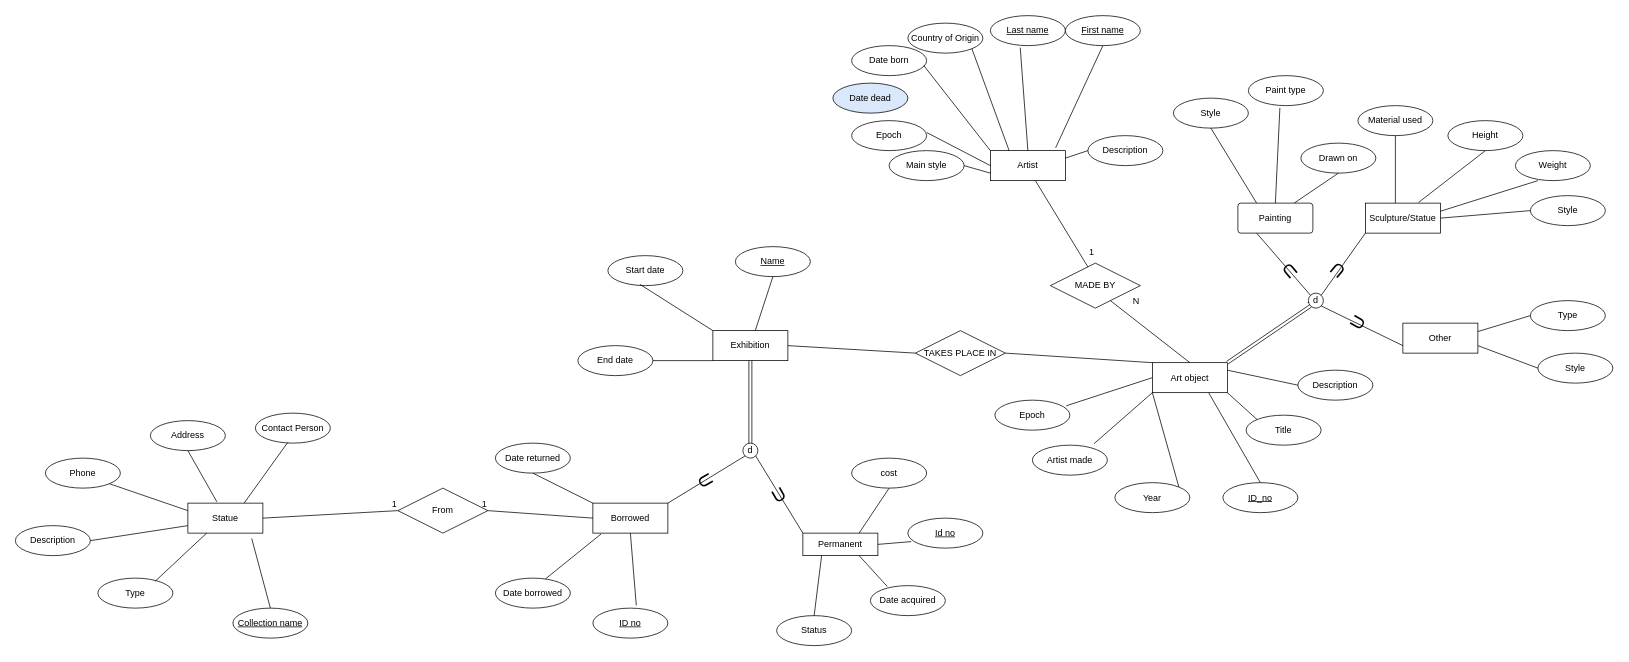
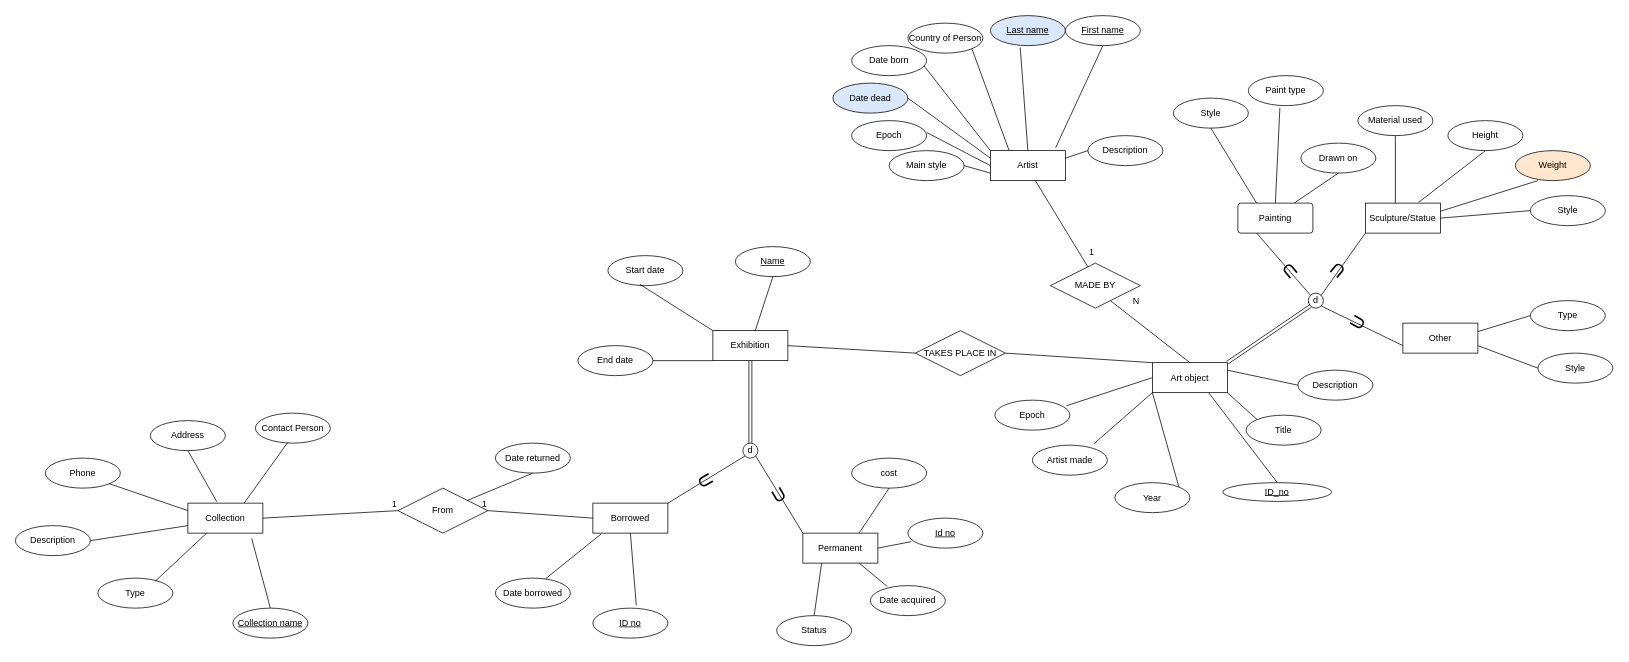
node "Last name": fillcolor #ffffff -> #dae8fc
node "Country of Origin": label "Country of Origin" -> "Country of Person"
edge "Date dead" -- "Artist": added
node "Weight": fillcolor #ffffff -> #ffe6cc
edge "Date returned" -- "Borrowed": now "Date returned" -- "From"
node "ID_no": size 75x30 -> 109x19
node "Statue": label "Statue" -> "Collection"
node "Permanent": size 75x23 -> 75x30
